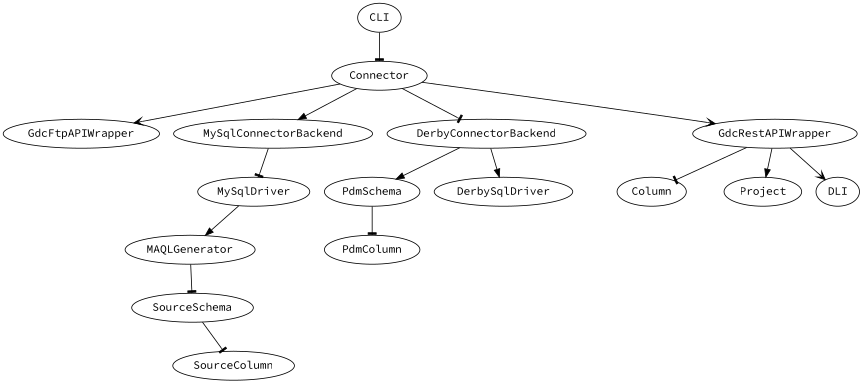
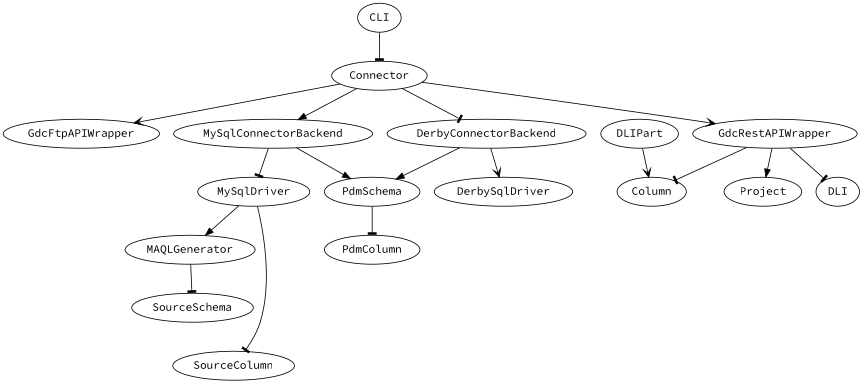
node "DLIPart": added
edge "DerbyConnectorBackend" -> "DerbySqlDriver": arrowhead normal -> vee
edge "MySqlConnectorBackend" -> "PdmSchema": added
edge "GdcRestAPIWrapper" -> "DLI": arrowhead vee -> tee
edge "SourceSchema" -> "SourceColumn": now "MySqlDriver" -> "SourceColumn"
